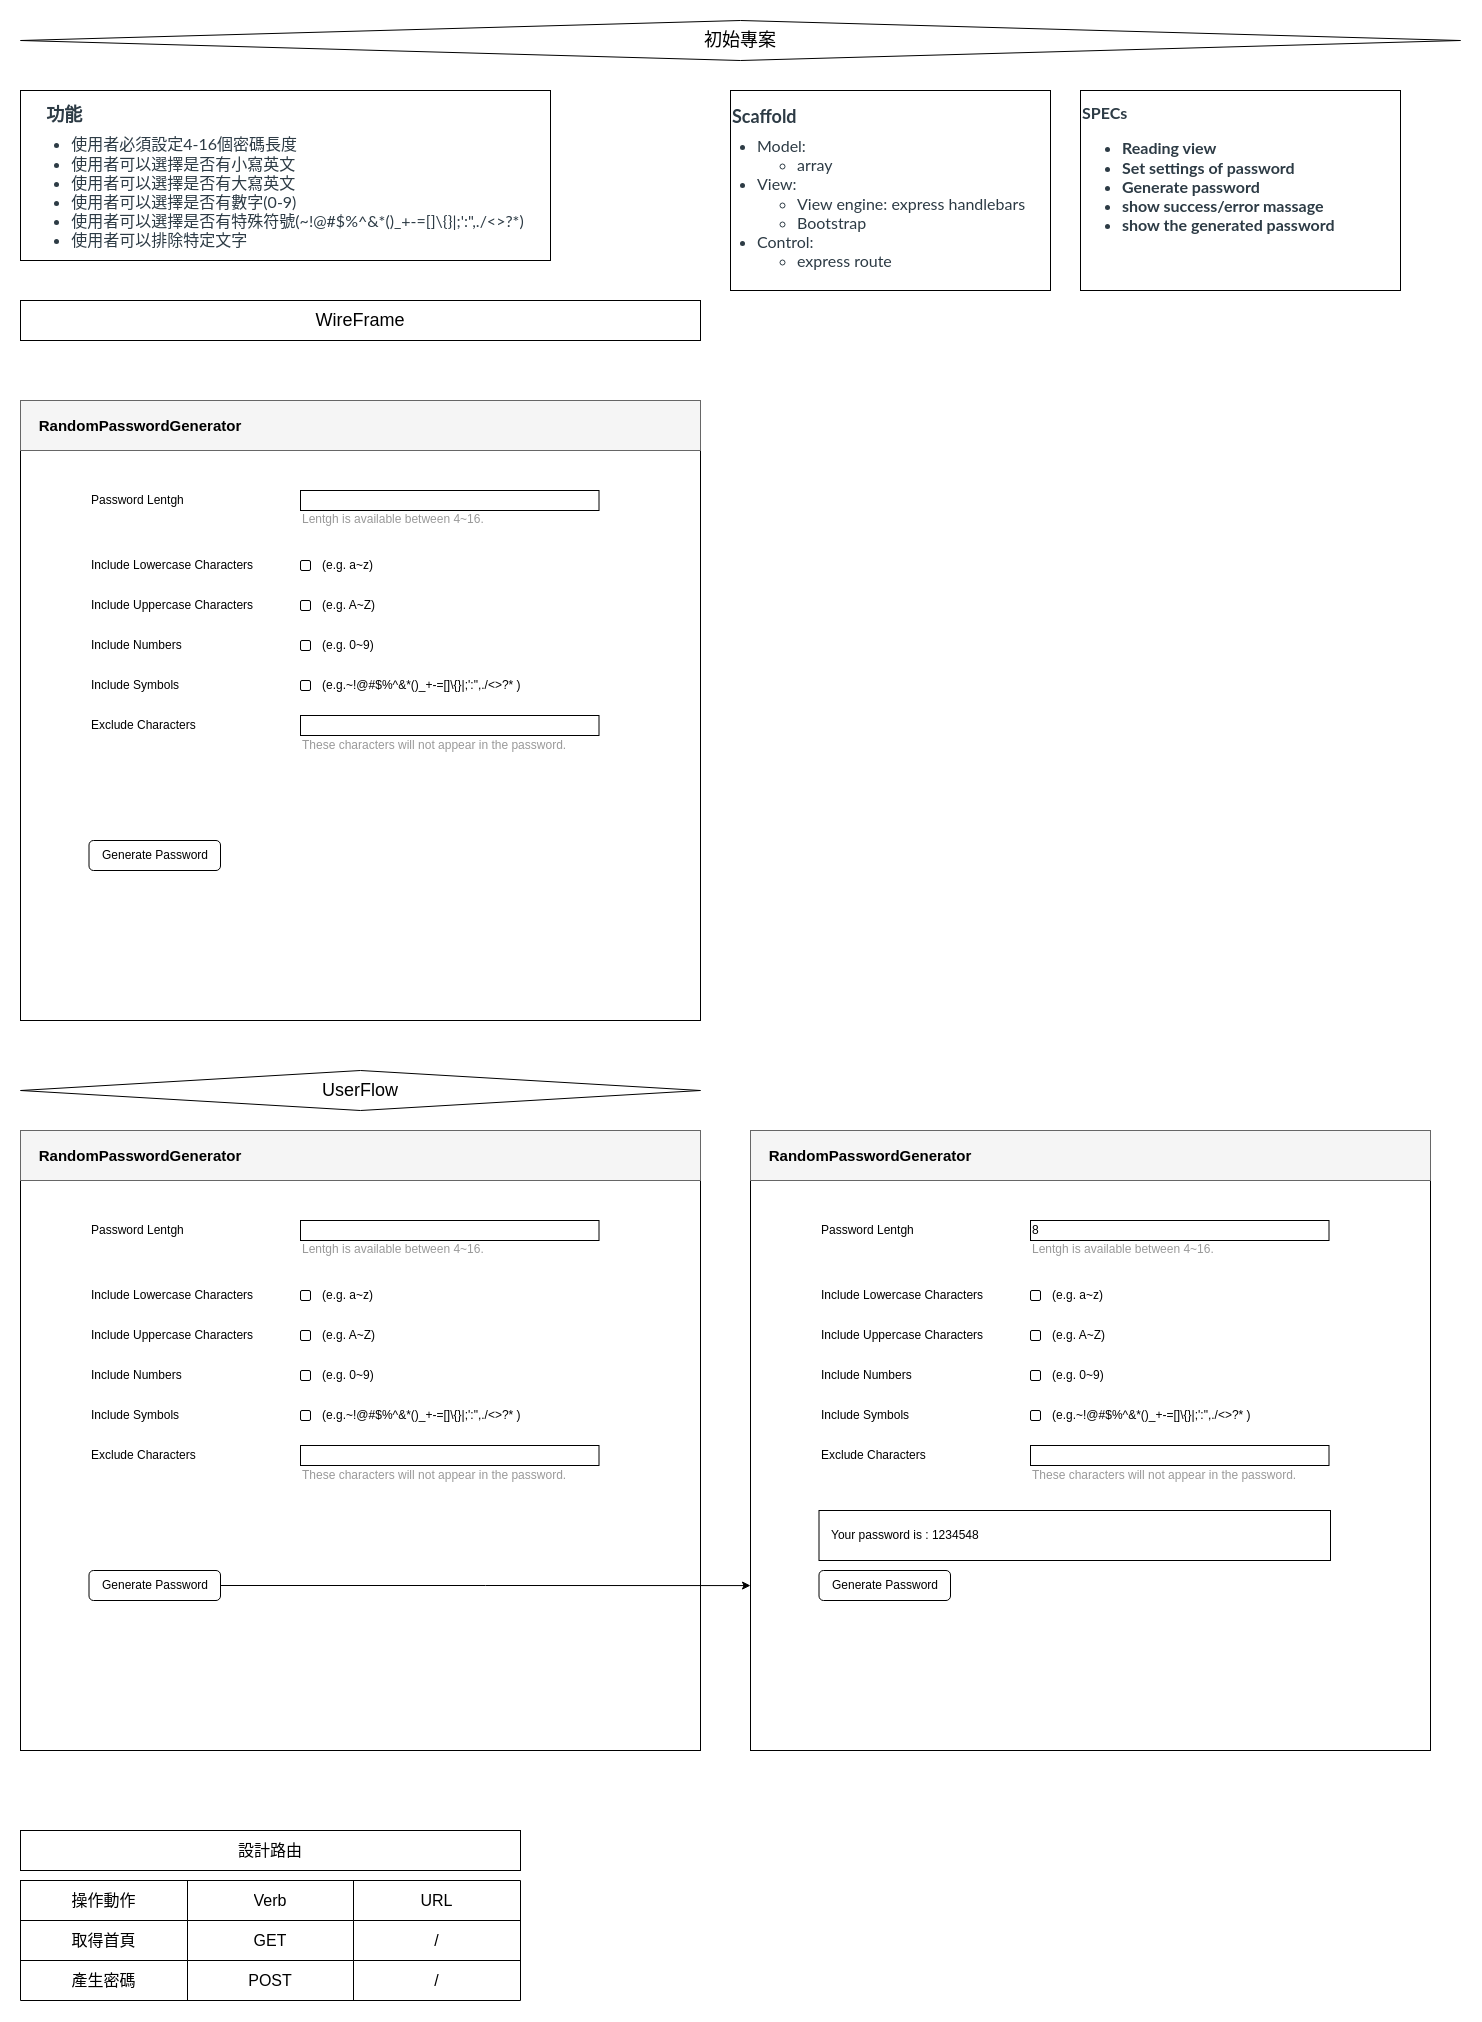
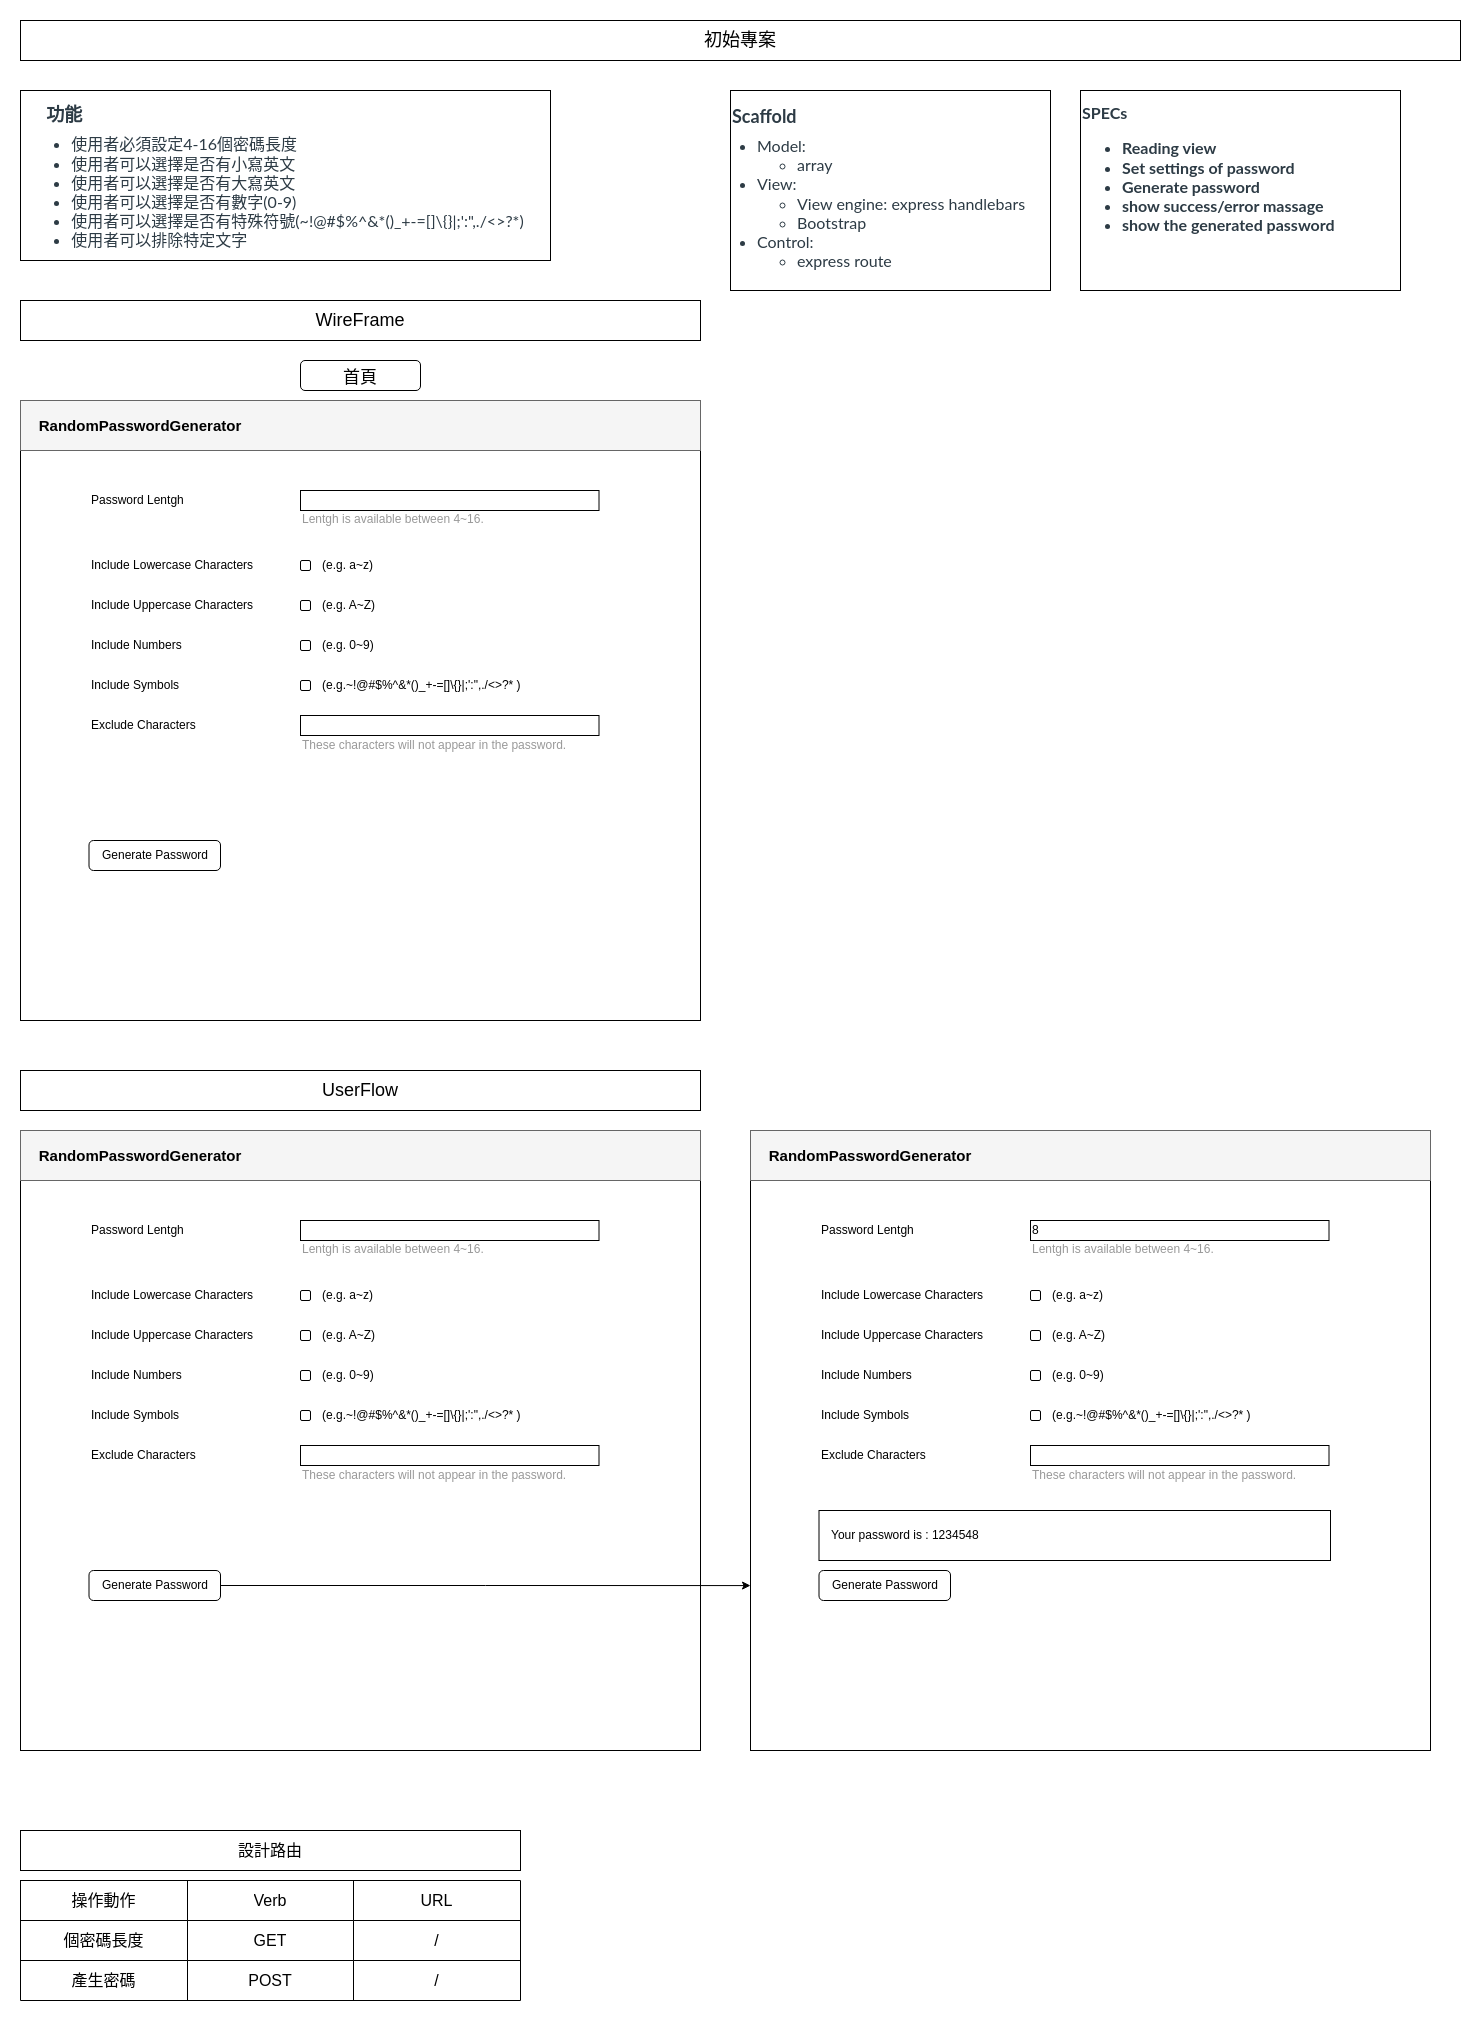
node "初始專案": shape diamond -> rectangle
node "首頁": added
node "UserFlow": shape diamond -> rectangle
node "取得首頁": label "取得首頁" -> "個密碼長度"
